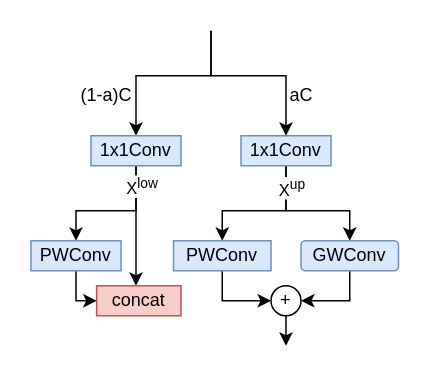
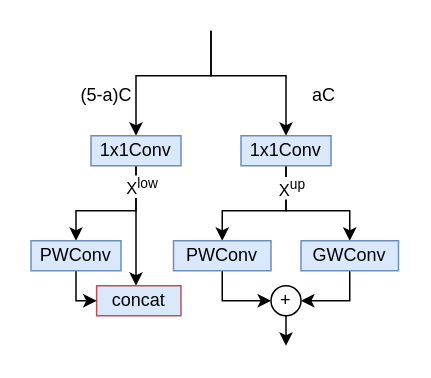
node "(1-a)C": label "(1-a)C" -> "(5-a)C"
node "aC": moved (301, 95) -> (323, 95)
node "GWConv": shape rounded rectangle -> rectangle
node "concat": fillcolor #f8cecc -> #dae8fc
